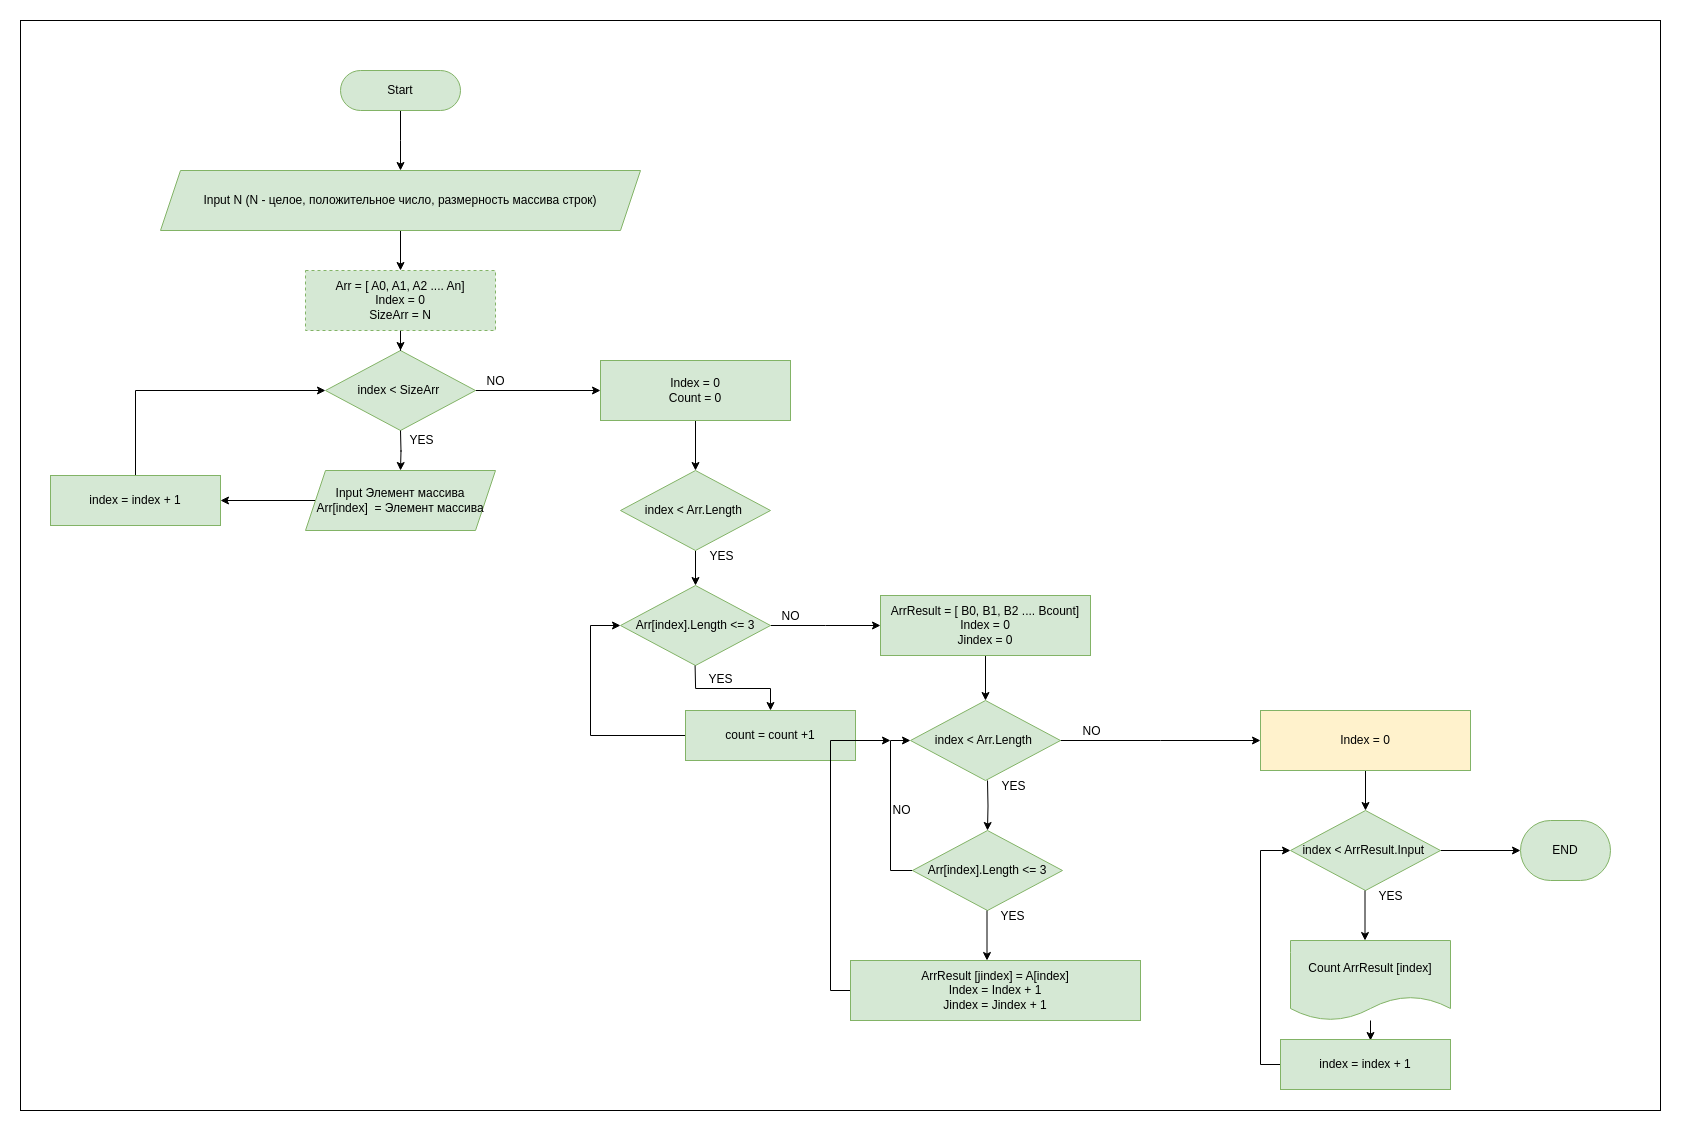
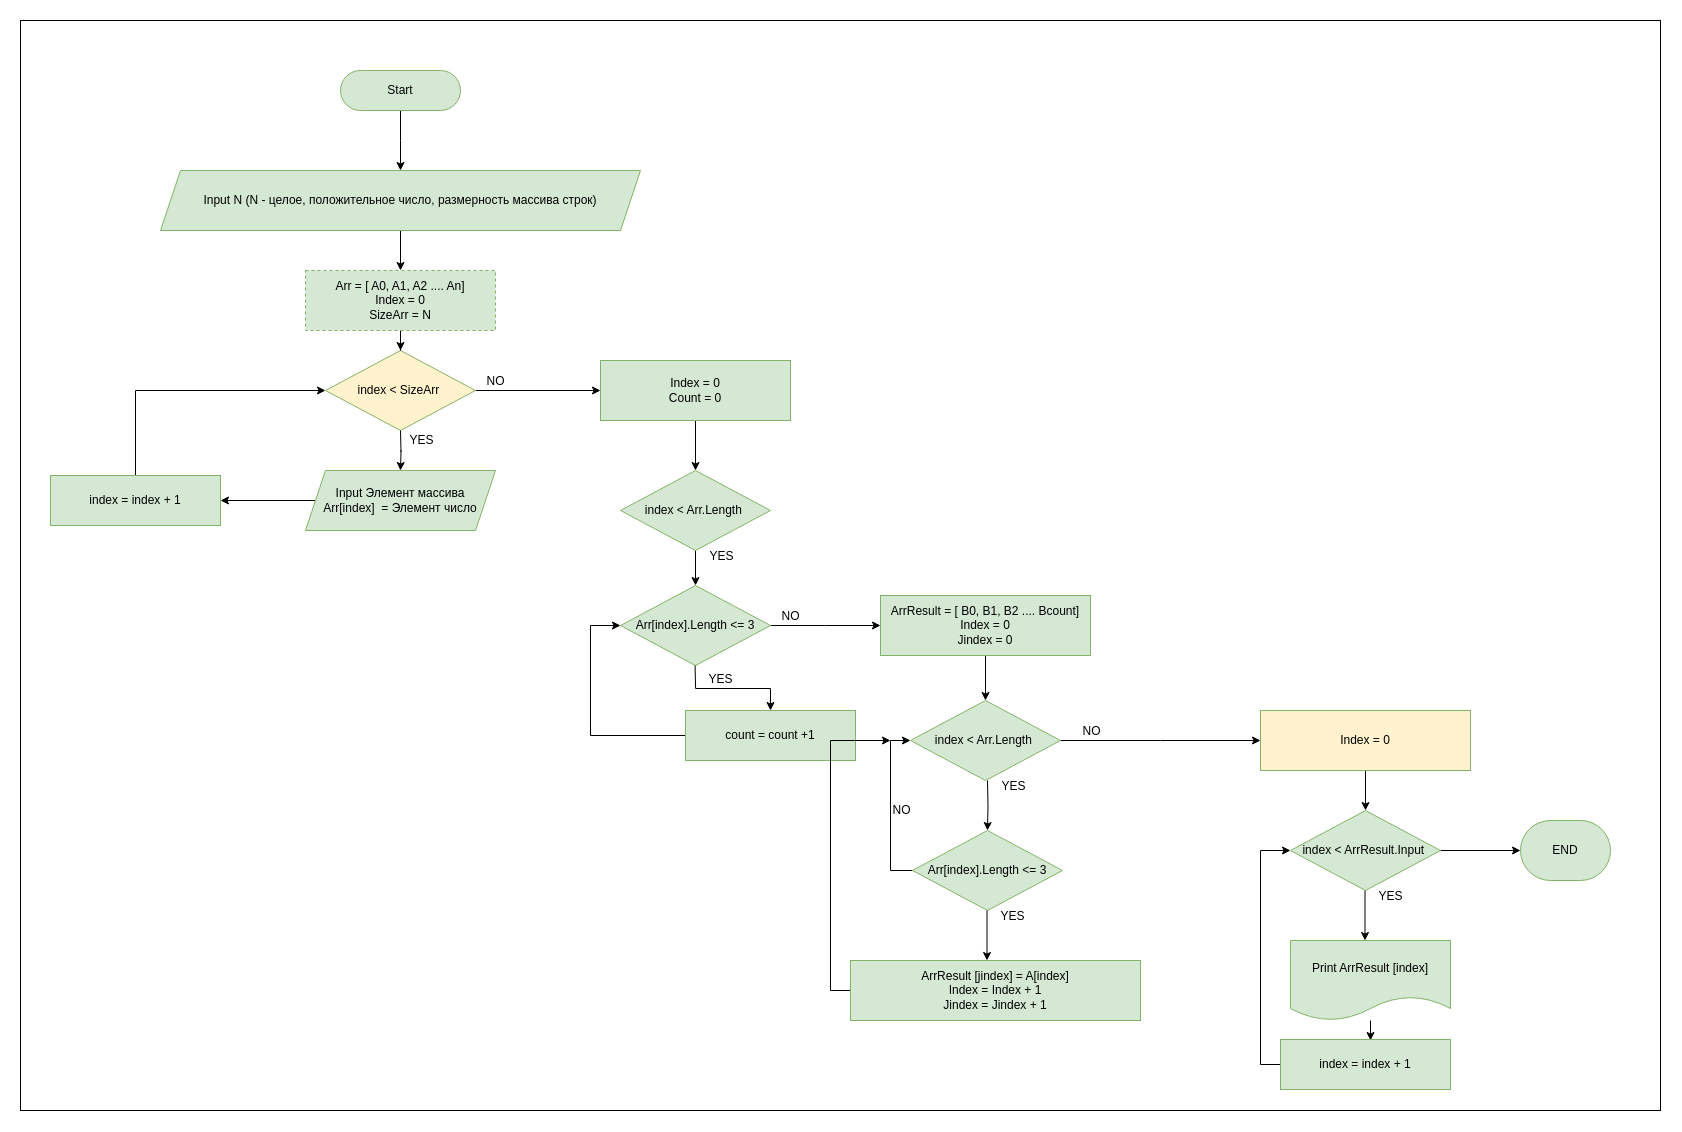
node "index < SizeArr": fillcolor #d5e8d4 -> #fff2cc
node "Input Элемент массива Arr[index] = Элемент массива": label "Input Элемент массива Arr[index] = Элемент массива" -> "Input Элемент массива Arr[index] = Элемент число"
node "Count ArrResult [index]": label "Count ArrResult [index]" -> "Print ArrResult [index]"
